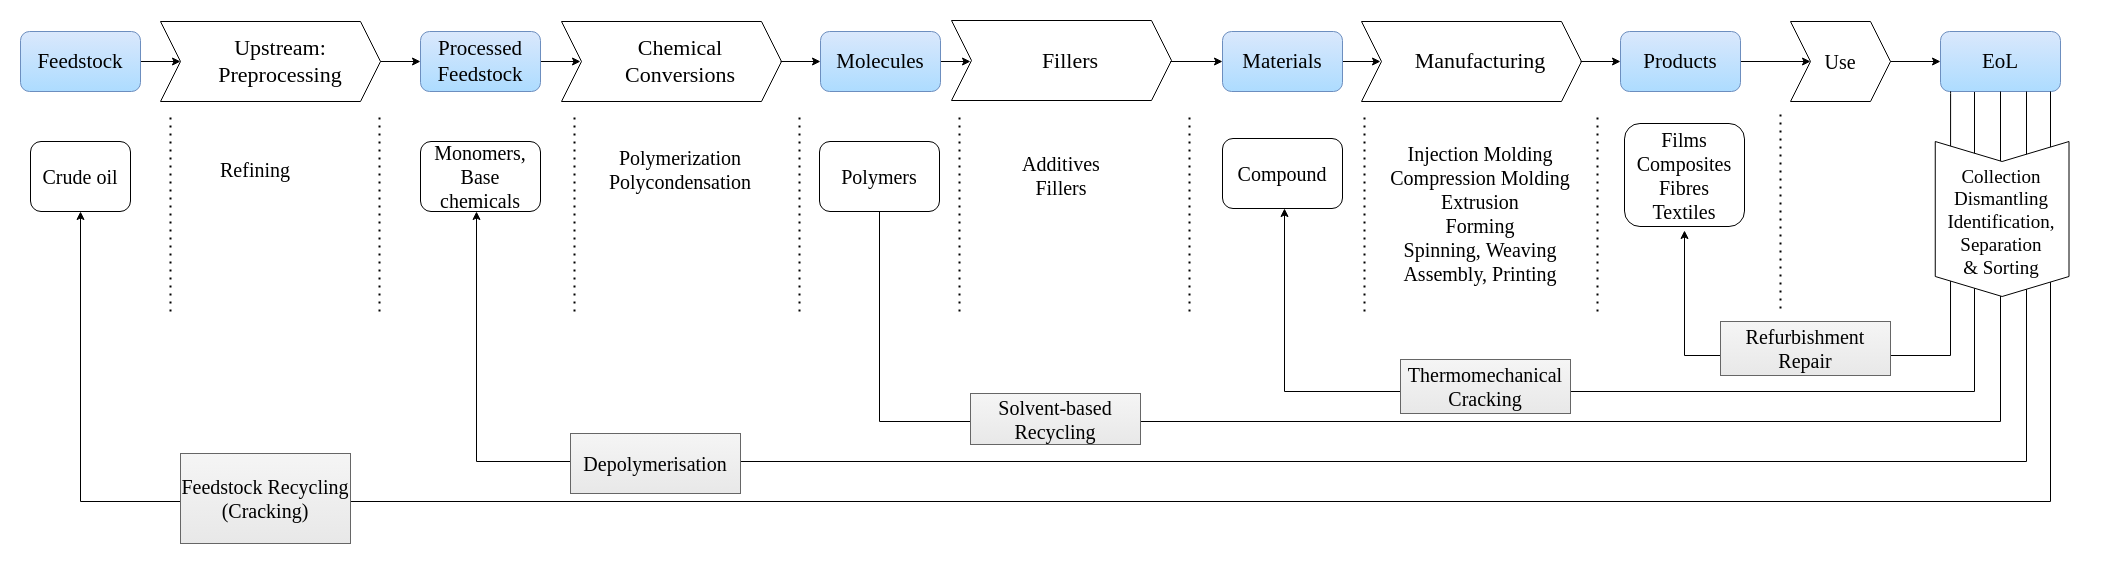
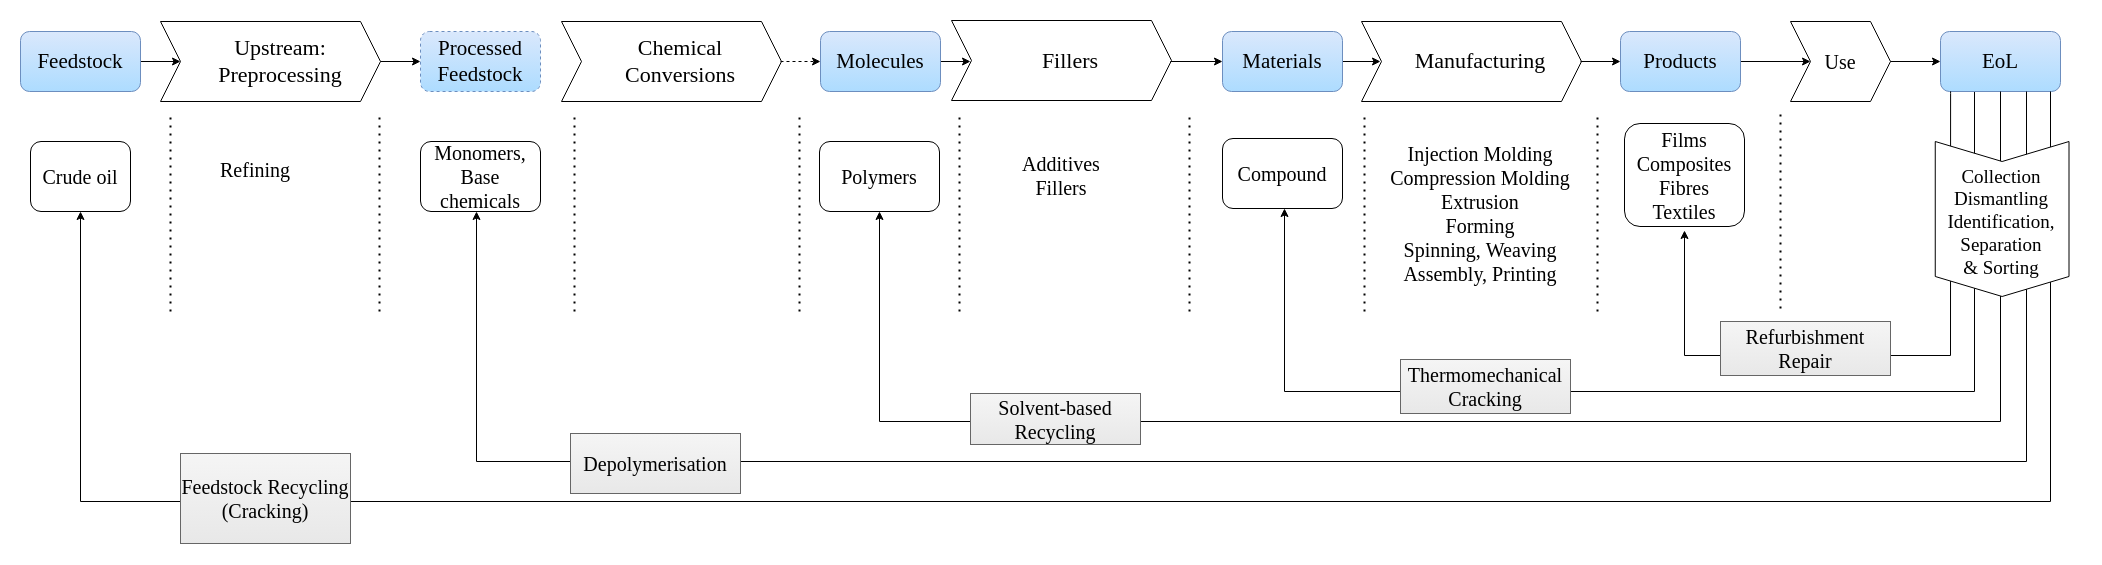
node "Processed Feedstock": style solid -> dashed
edge "Processed Feedstock" -> "Chemical Conversions": removed
edge "Chemical Conversions" -> "Molecules": style solid -> dashed
node "Polymerization Polycondensation": removed
edge "EoL" -- "Polymers": arrowhead none -> classic
